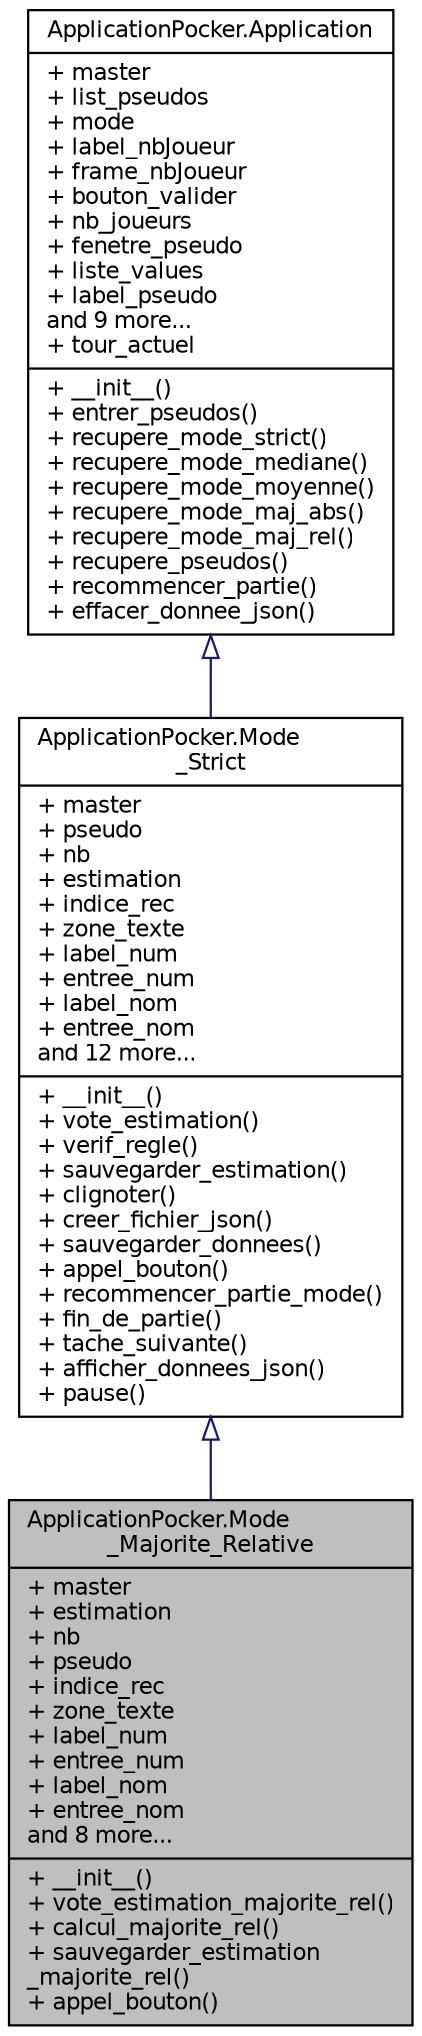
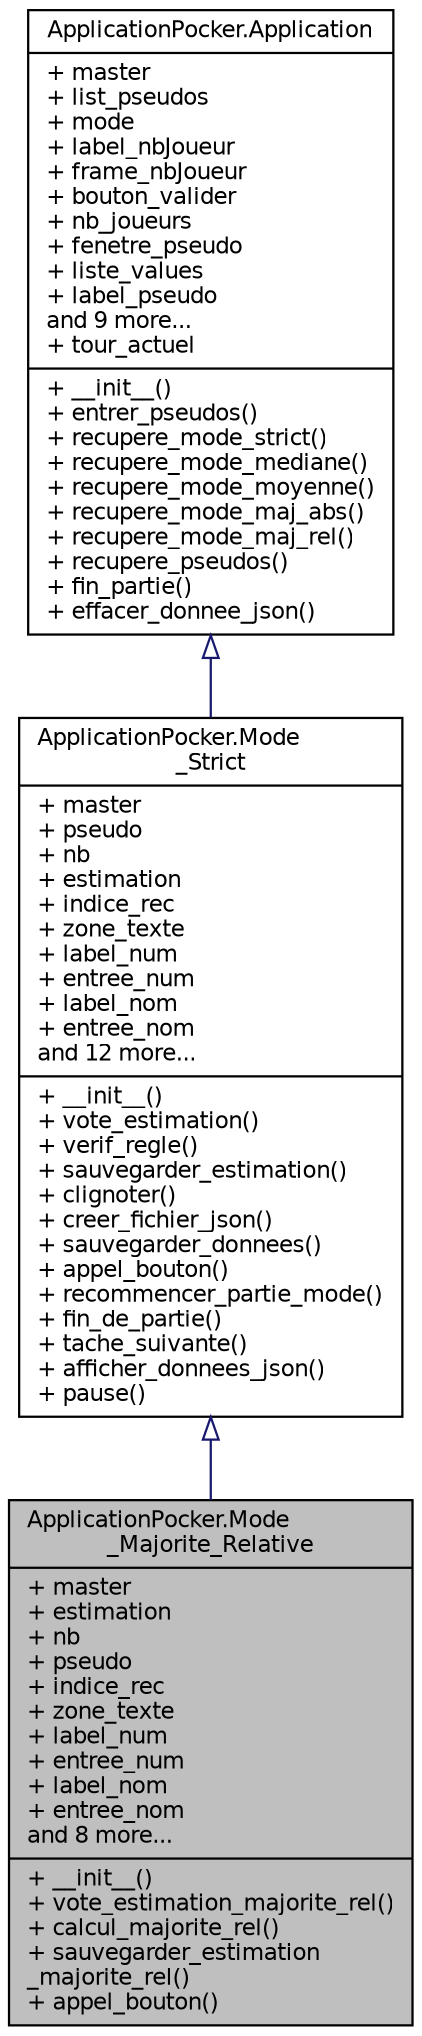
node "ApplicationPocker.Application": text "+ recommencer_partie()" -> "+ fin_partie()"
